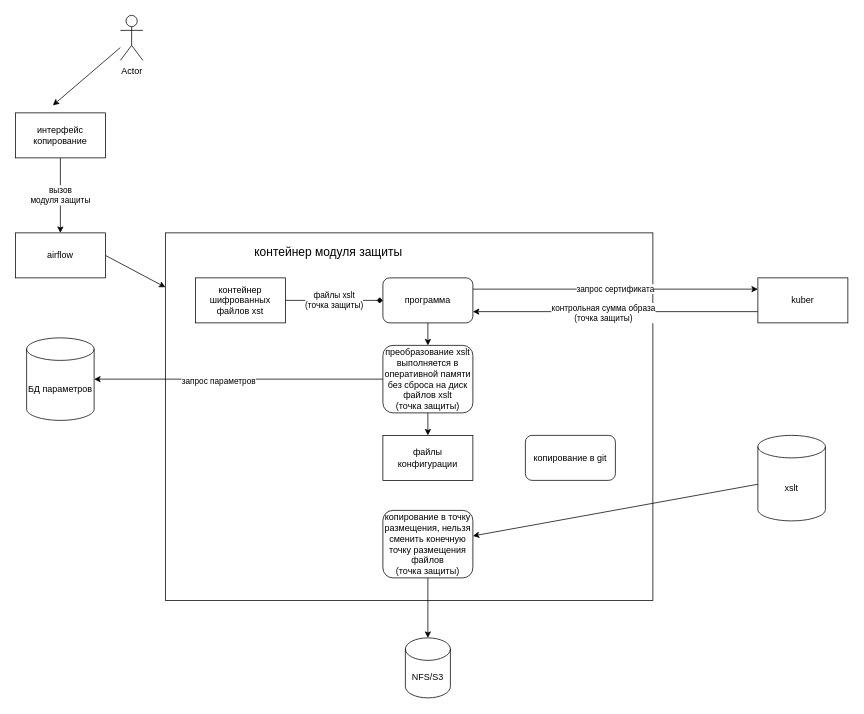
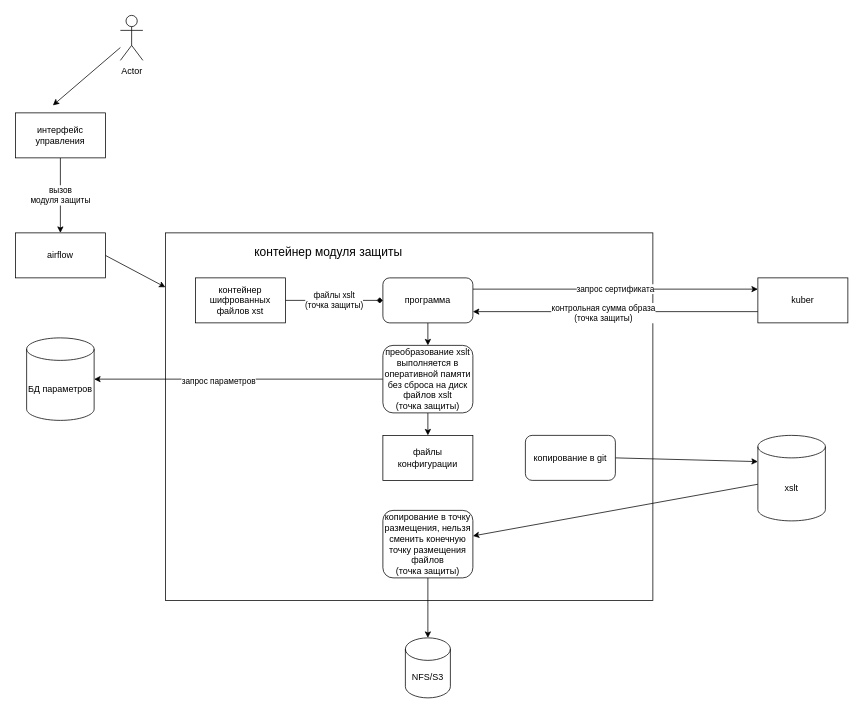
node "интерфейс копирование": label "интерфейс копирование" -> "интерфейс управления"
edge "копирование в git" -> "xslt": added
